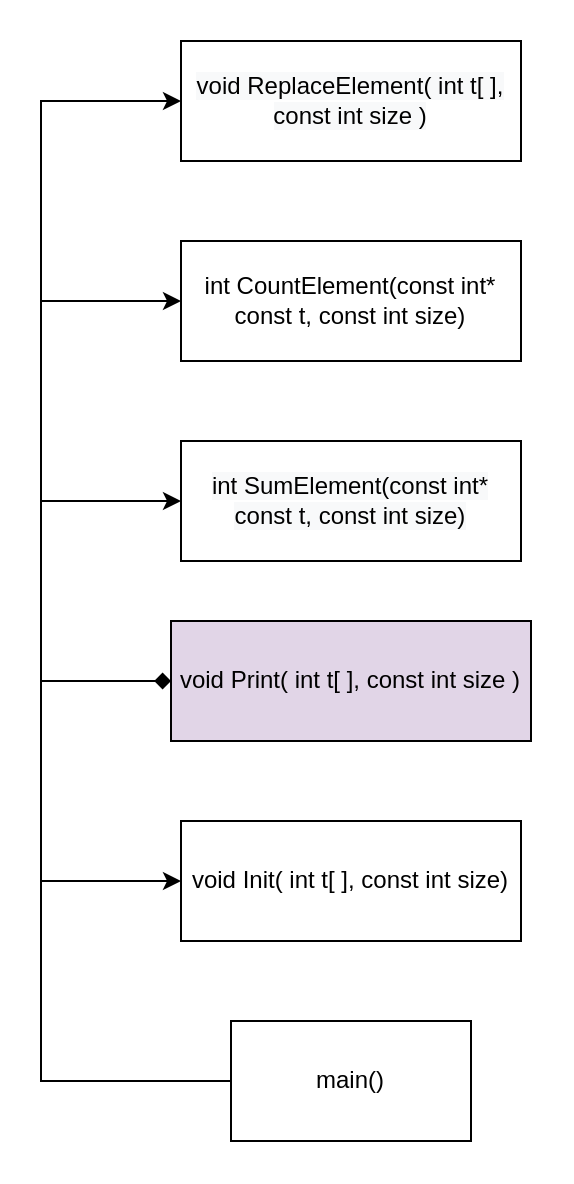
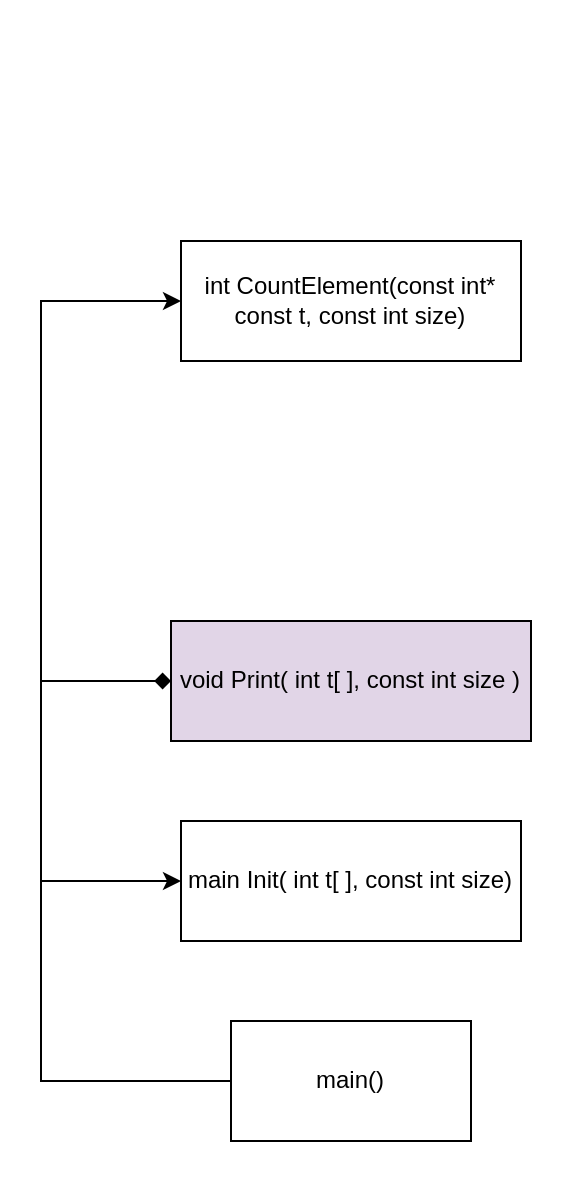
node "void ReplaceElement( int t[ ], const int size )": removed
edge "main()" -> "void ReplaceElement( int t[ ], const int size )": removed
edge "main()" -> "int SumElement(const int* const t, const int size)": removed
node "int SumElement(const int* const t, const int size)": removed
node "void Init( int t[ ], const int size)": label "void Init( int t[ ], const int size)" -> "main Init( int t[ ], const int size)"
